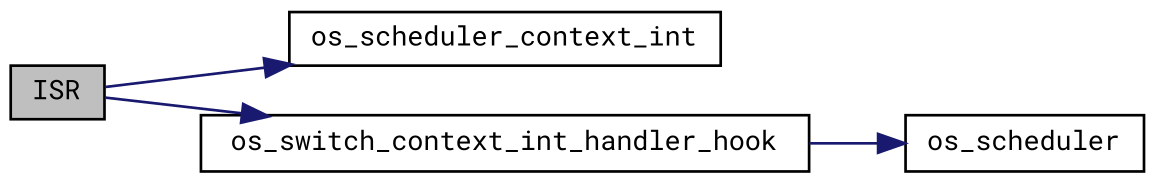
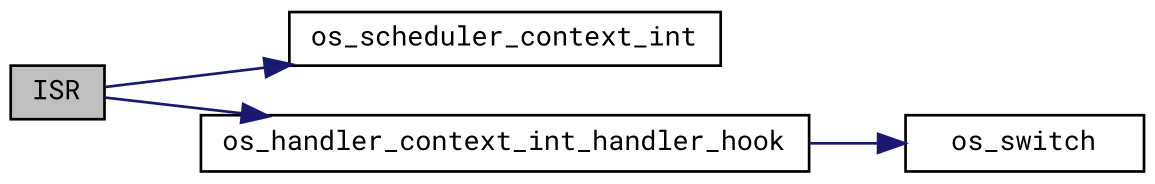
node "os_switch_context_int_handler_hook": label "os_switch_context_int_handler_hook" -> "os_handler_context_int_handler_hook"
node "os_scheduler": label "os_scheduler" -> "os_switch"
